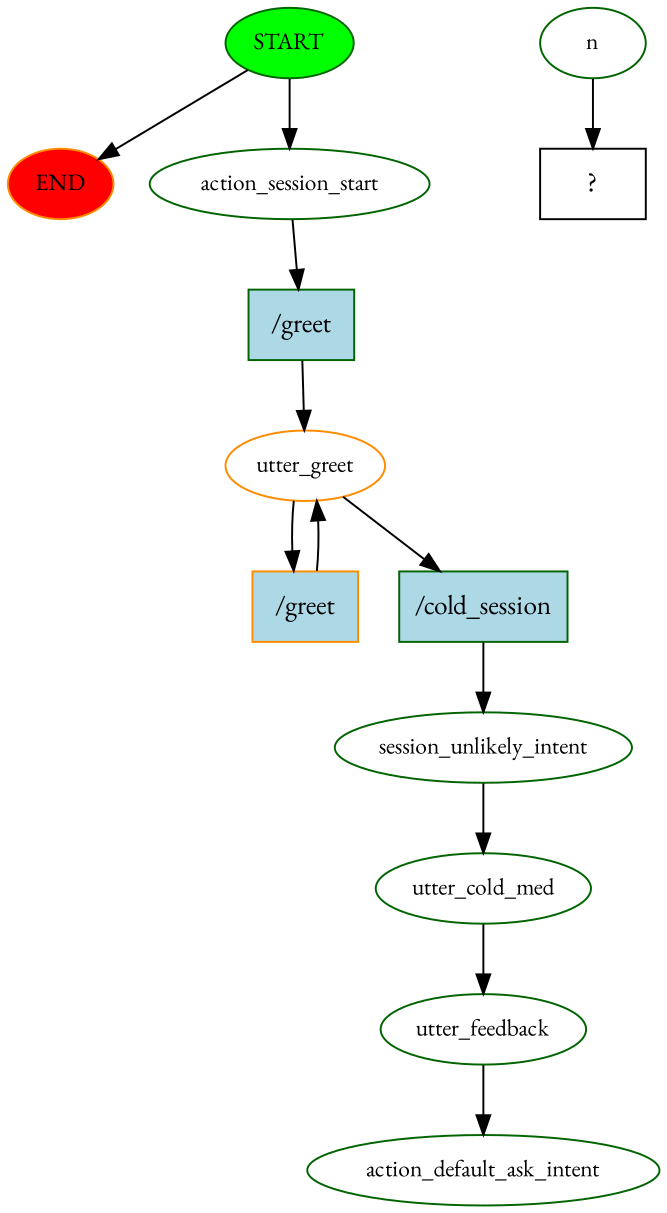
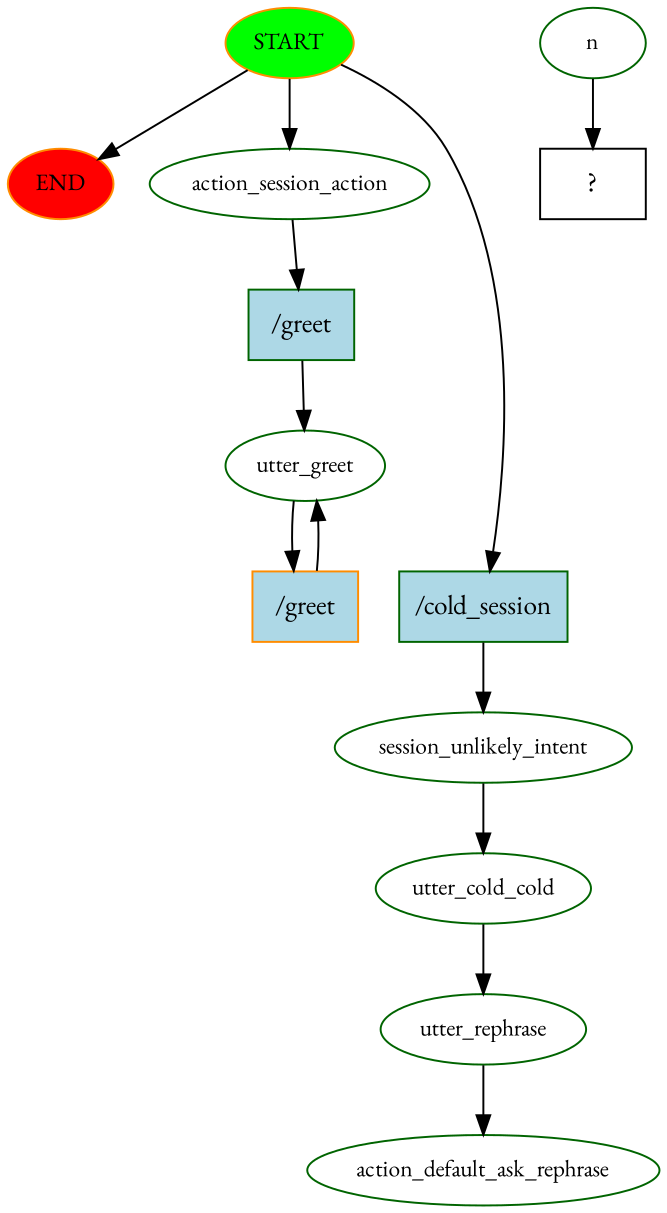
node "START": color darkgreen -> darkorange
node "action_session_start": label "action_session_start" -> "action_session_action"
node "utter_greet": color darkorange -> darkgreen
edge "utter_greet" -> "/cold_session": now "START" -> "/cold_session"
node "utter_cold_med": label "utter_cold_med" -> "utter_cold_cold"
node "utter_feedback": label "utter_feedback" -> "utter_rephrase"
node "action_default_ask_intent": label "action_default_ask_intent" -> "action_default_ask_rephrase"
